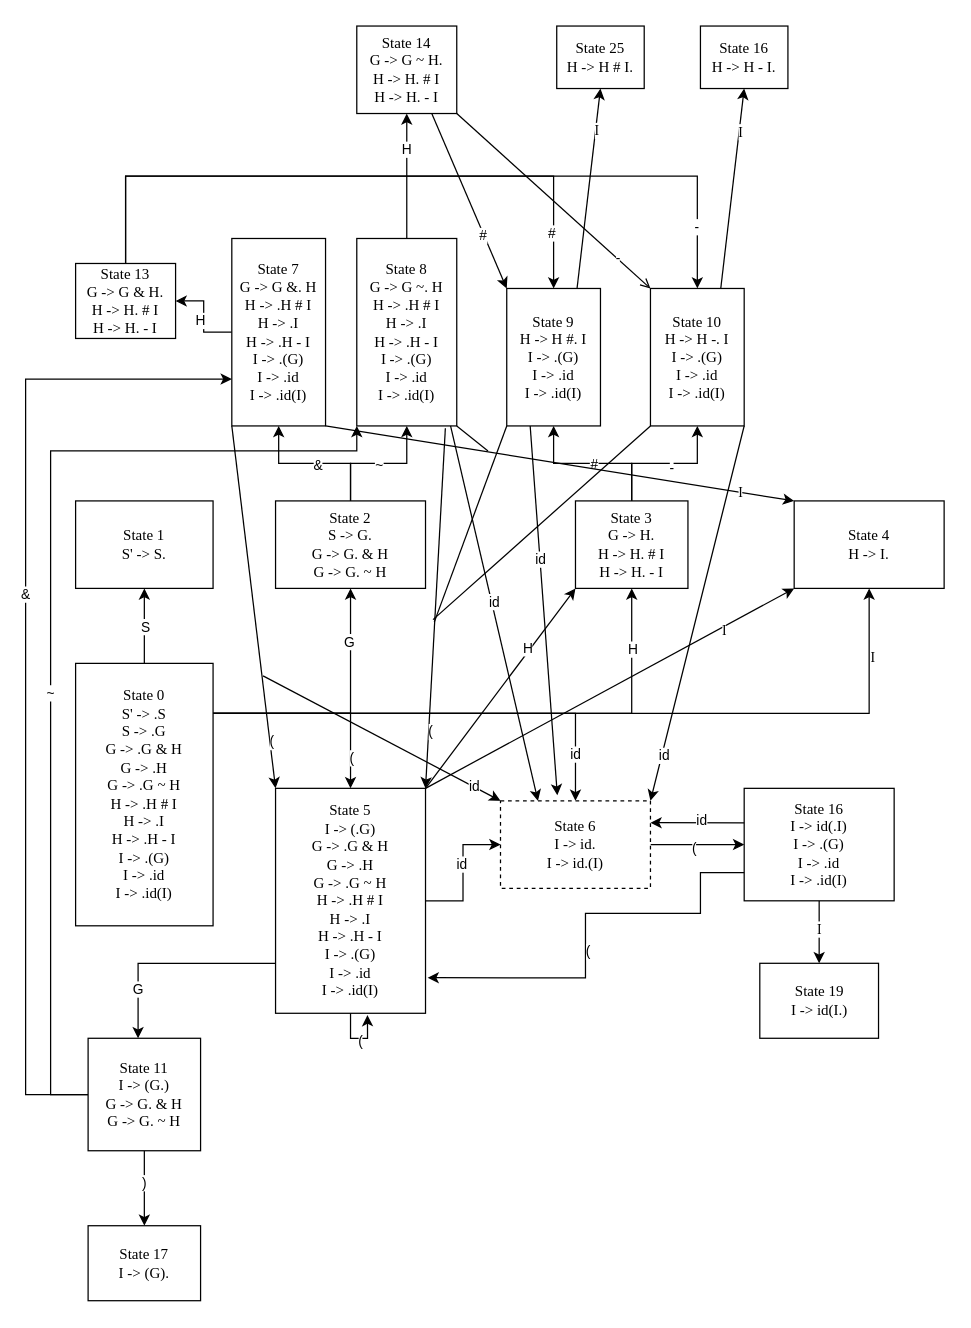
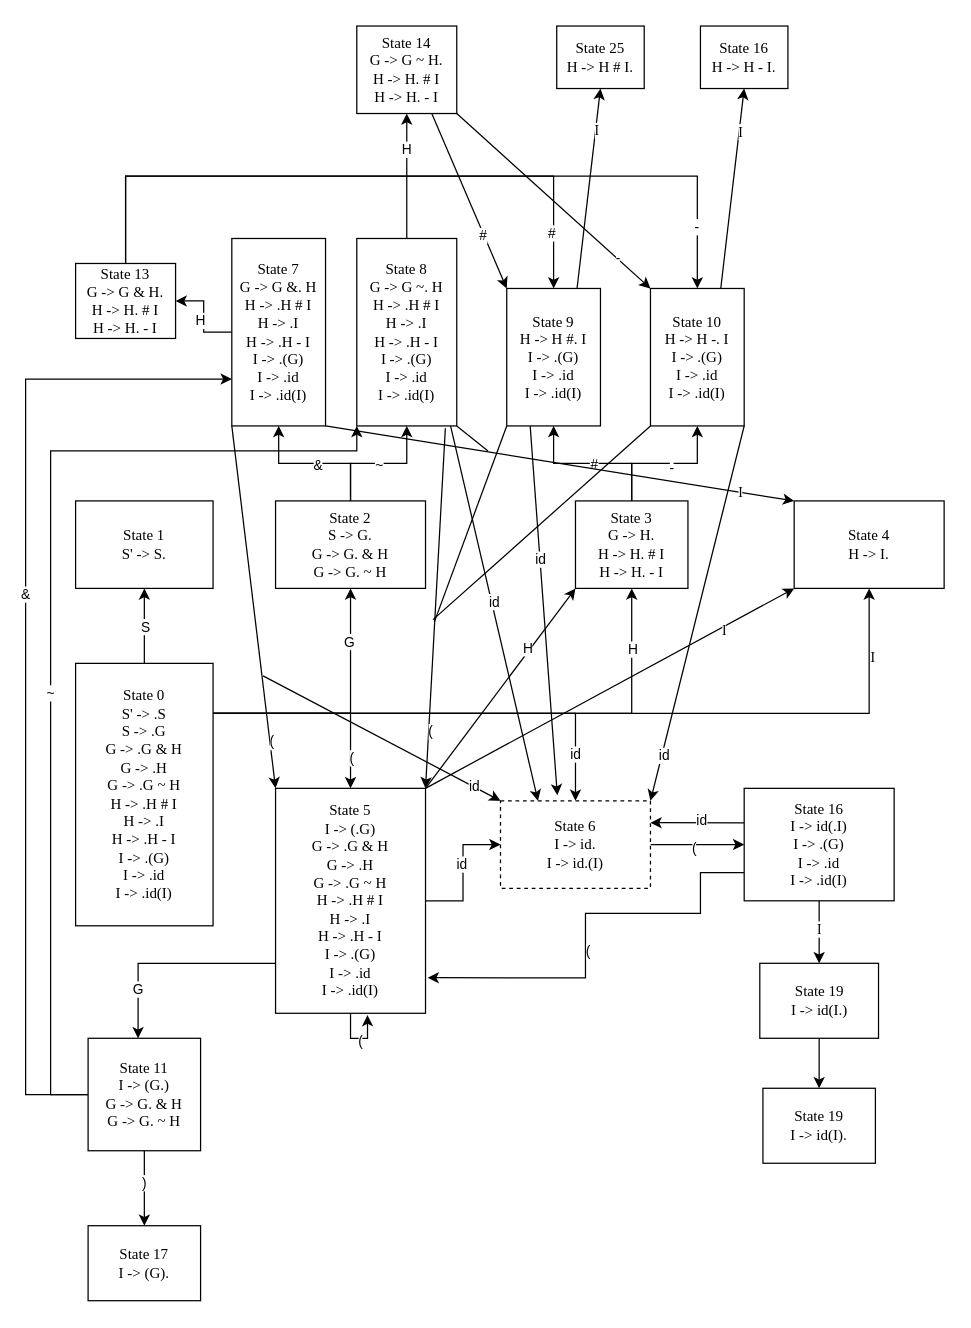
edge "State 14 G -> G ~ H.H -> H. # IH -> H. - I" -> "State 10 H -> H -. I I -> .(G)I -> .idI -> .id(I)": arrowhead open -> classic
edge "State 19 I -> id(I.)" -> "State 19 I -> id(I).": added
node "State 19 I -> id(I).": added
